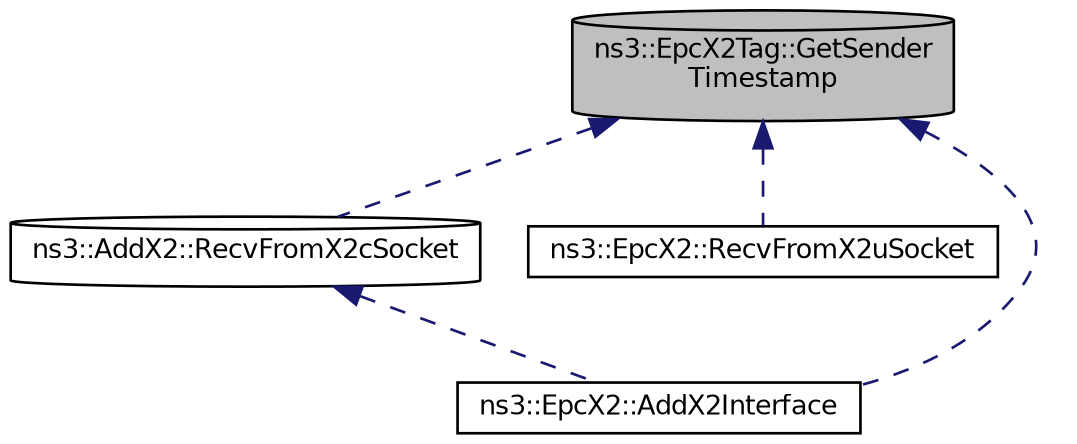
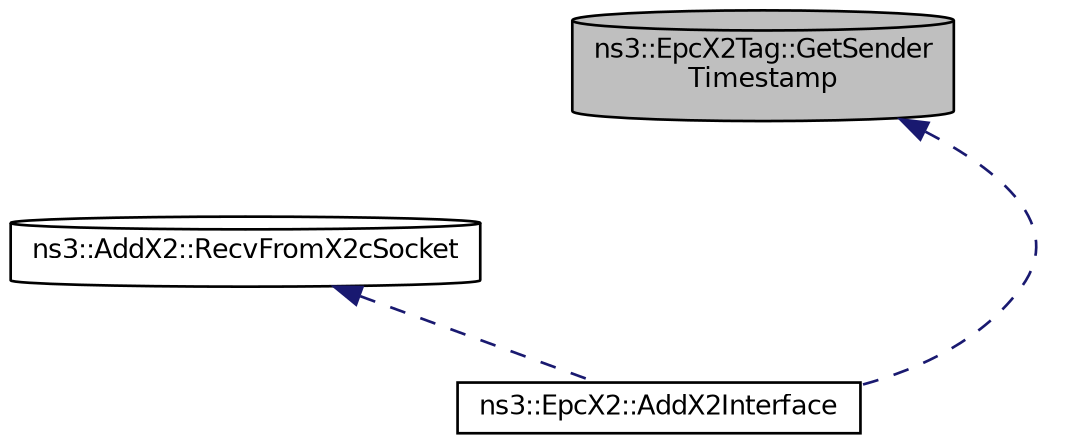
edge "ns3::AddX2::RecvFromX2cSocket" -> "ns3::EpcX2Tag::GetSender Timestamp": removed
node "ns3::EpcX2::RecvFromX2uSocket": removed
